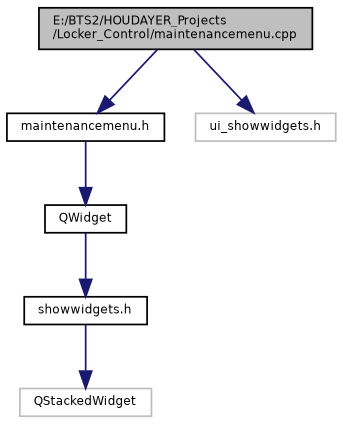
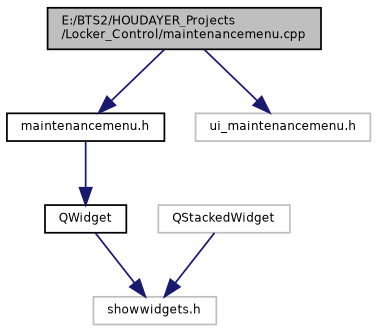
node "ui_showwidgets.h": label "ui_showwidgets.h" -> "ui_maintenancemenu.h"
node "showwidgets.h": color black -> grey75
edge "showwidgets.h" -> "QStackedWidget": reversed
